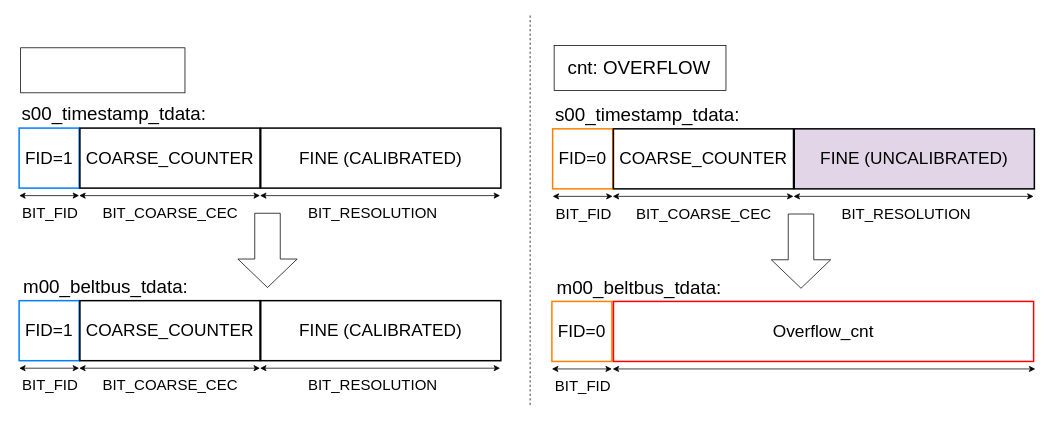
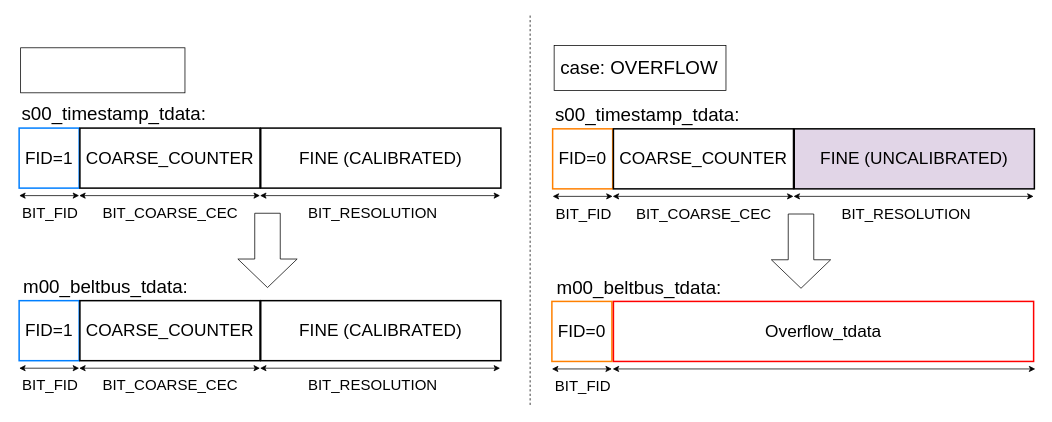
node "cnt: OVERFLOW": label "cnt: OVERFLOW" -> "case: OVERFLOW"
node "Overflow_cnt": label "Overflow_cnt" -> "Overflow_tdata"
